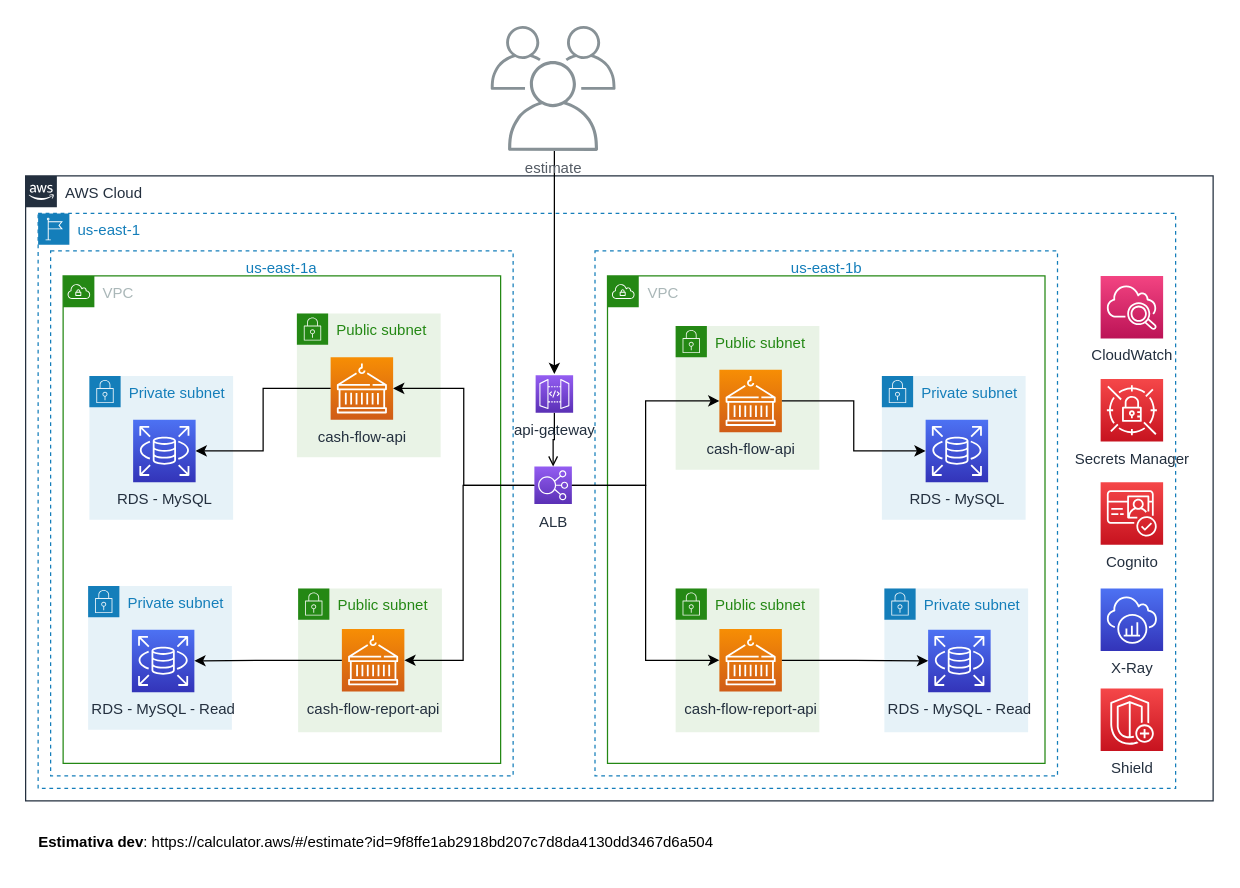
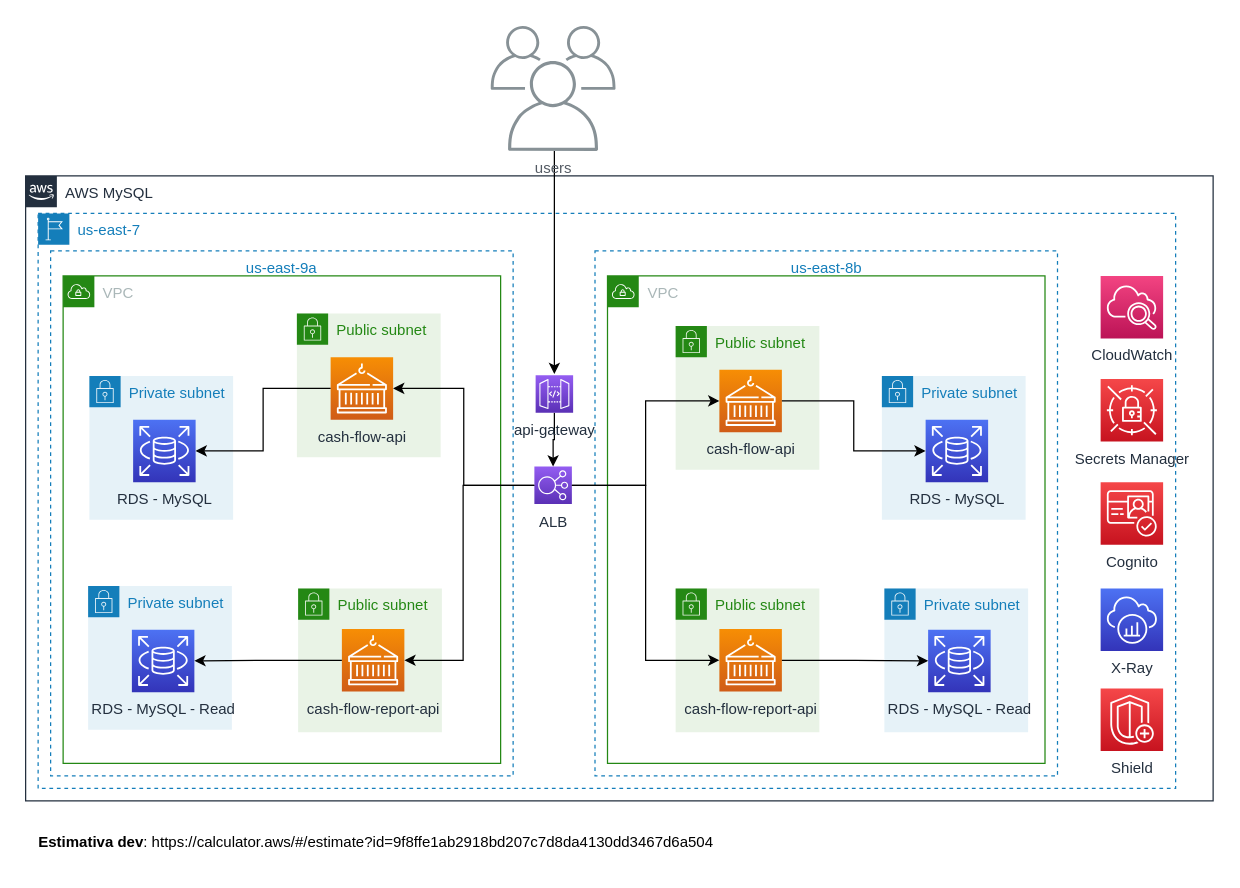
node "estimate": label "estimate" -> "users"
node "AWS Cloud": label "AWS Cloud" -> "AWS MySQL"
node "us-east-1": label "us-east-1" -> "us-east-7"
node "us-east-1a": label "us-east-1a" -> "us-east-9a"
node "us-east-1b": label "us-east-1b" -> "us-east-8b"
edge "api-gateway" -> "ALB": arrowhead open -> classic
